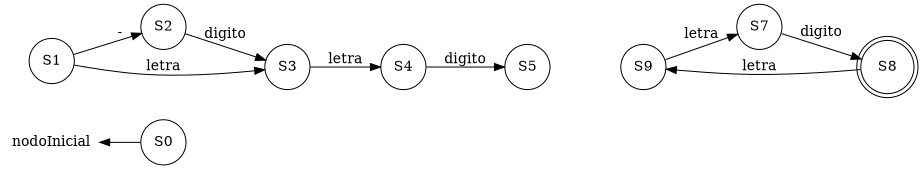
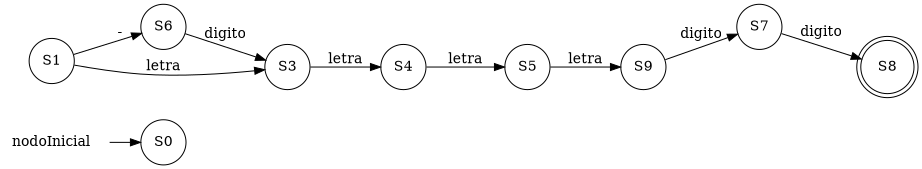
node "S2": label "S2" -> "S6"
edge "S9" -> "S7": label "letra" -> "digito"
edge "S4" -> "S5": label "digito" -> "letra"
edge "S8" -> "S9": now "S5" -> "S9"
edge "S0" -> "nodoInicial": reversed
